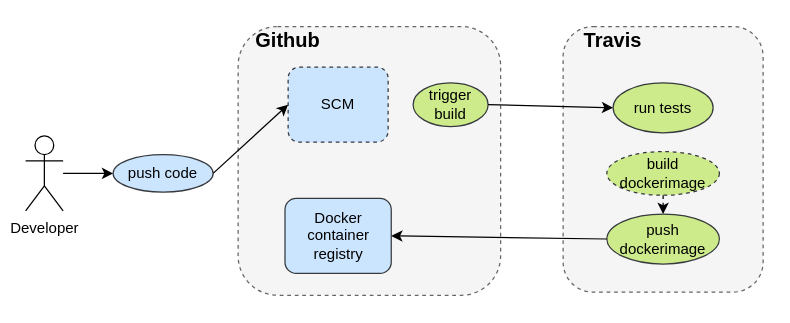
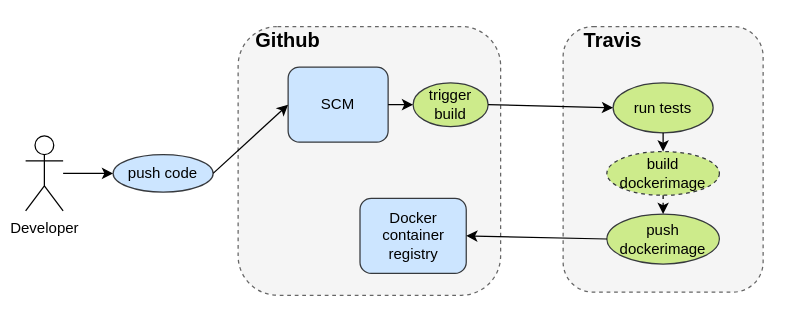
node "SCM": style dashed -> solid
edge "SCM" -> "trigger build": added
edge "run tests" -> "build dockerimage": added
node "Docker container registry": moved (338, 236) -> (413, 236)
